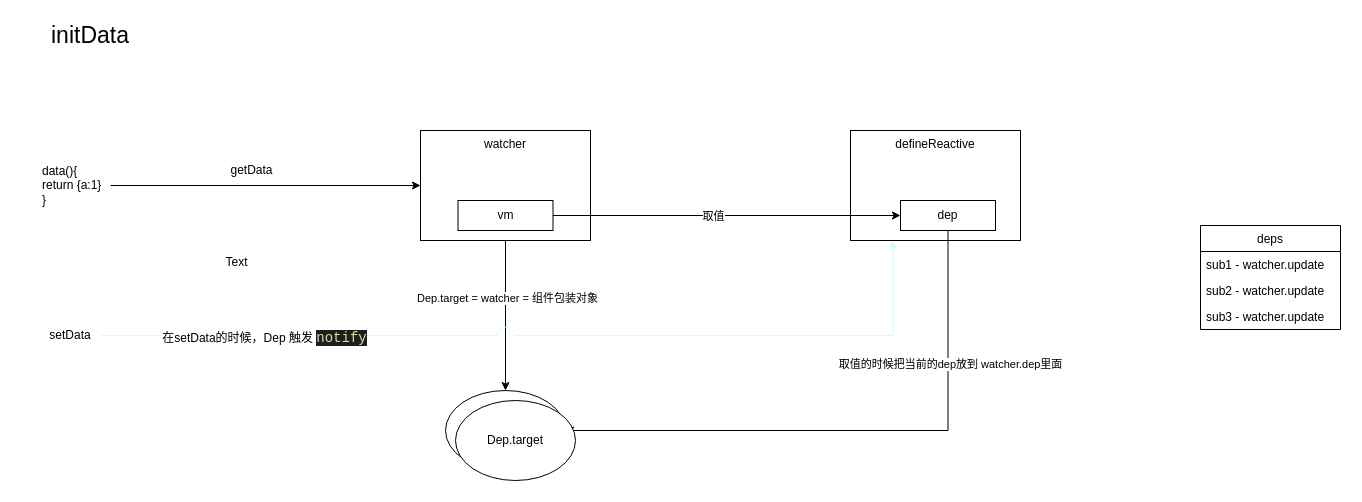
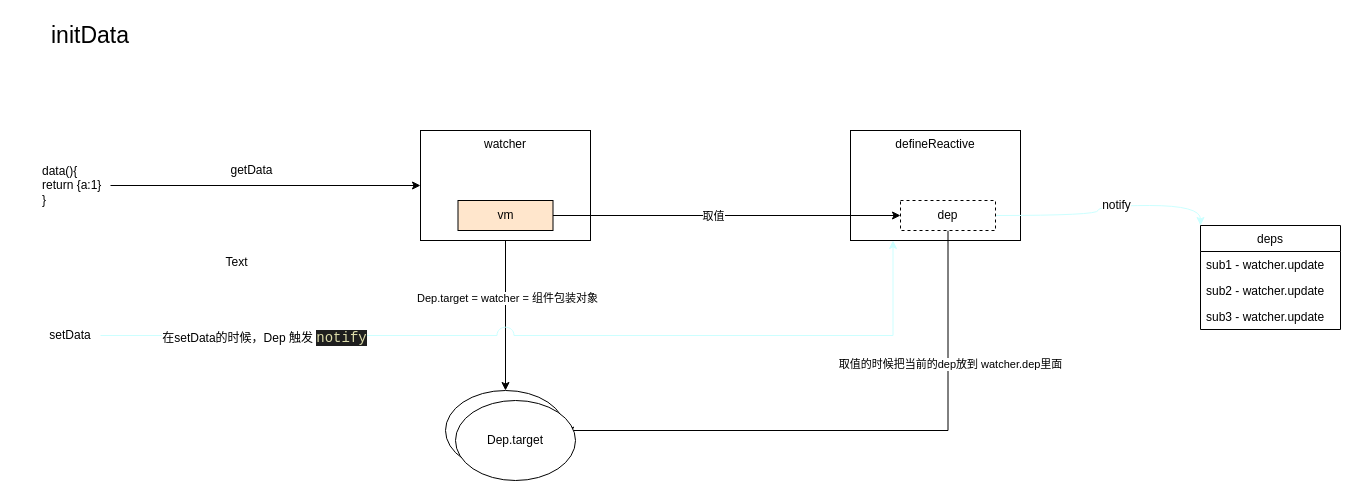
edge "dep" -> "deps": added, label "notify"
node "vm": fillcolor #ffffff -> #ffe6cc
node "dep": style solid -> dashed
